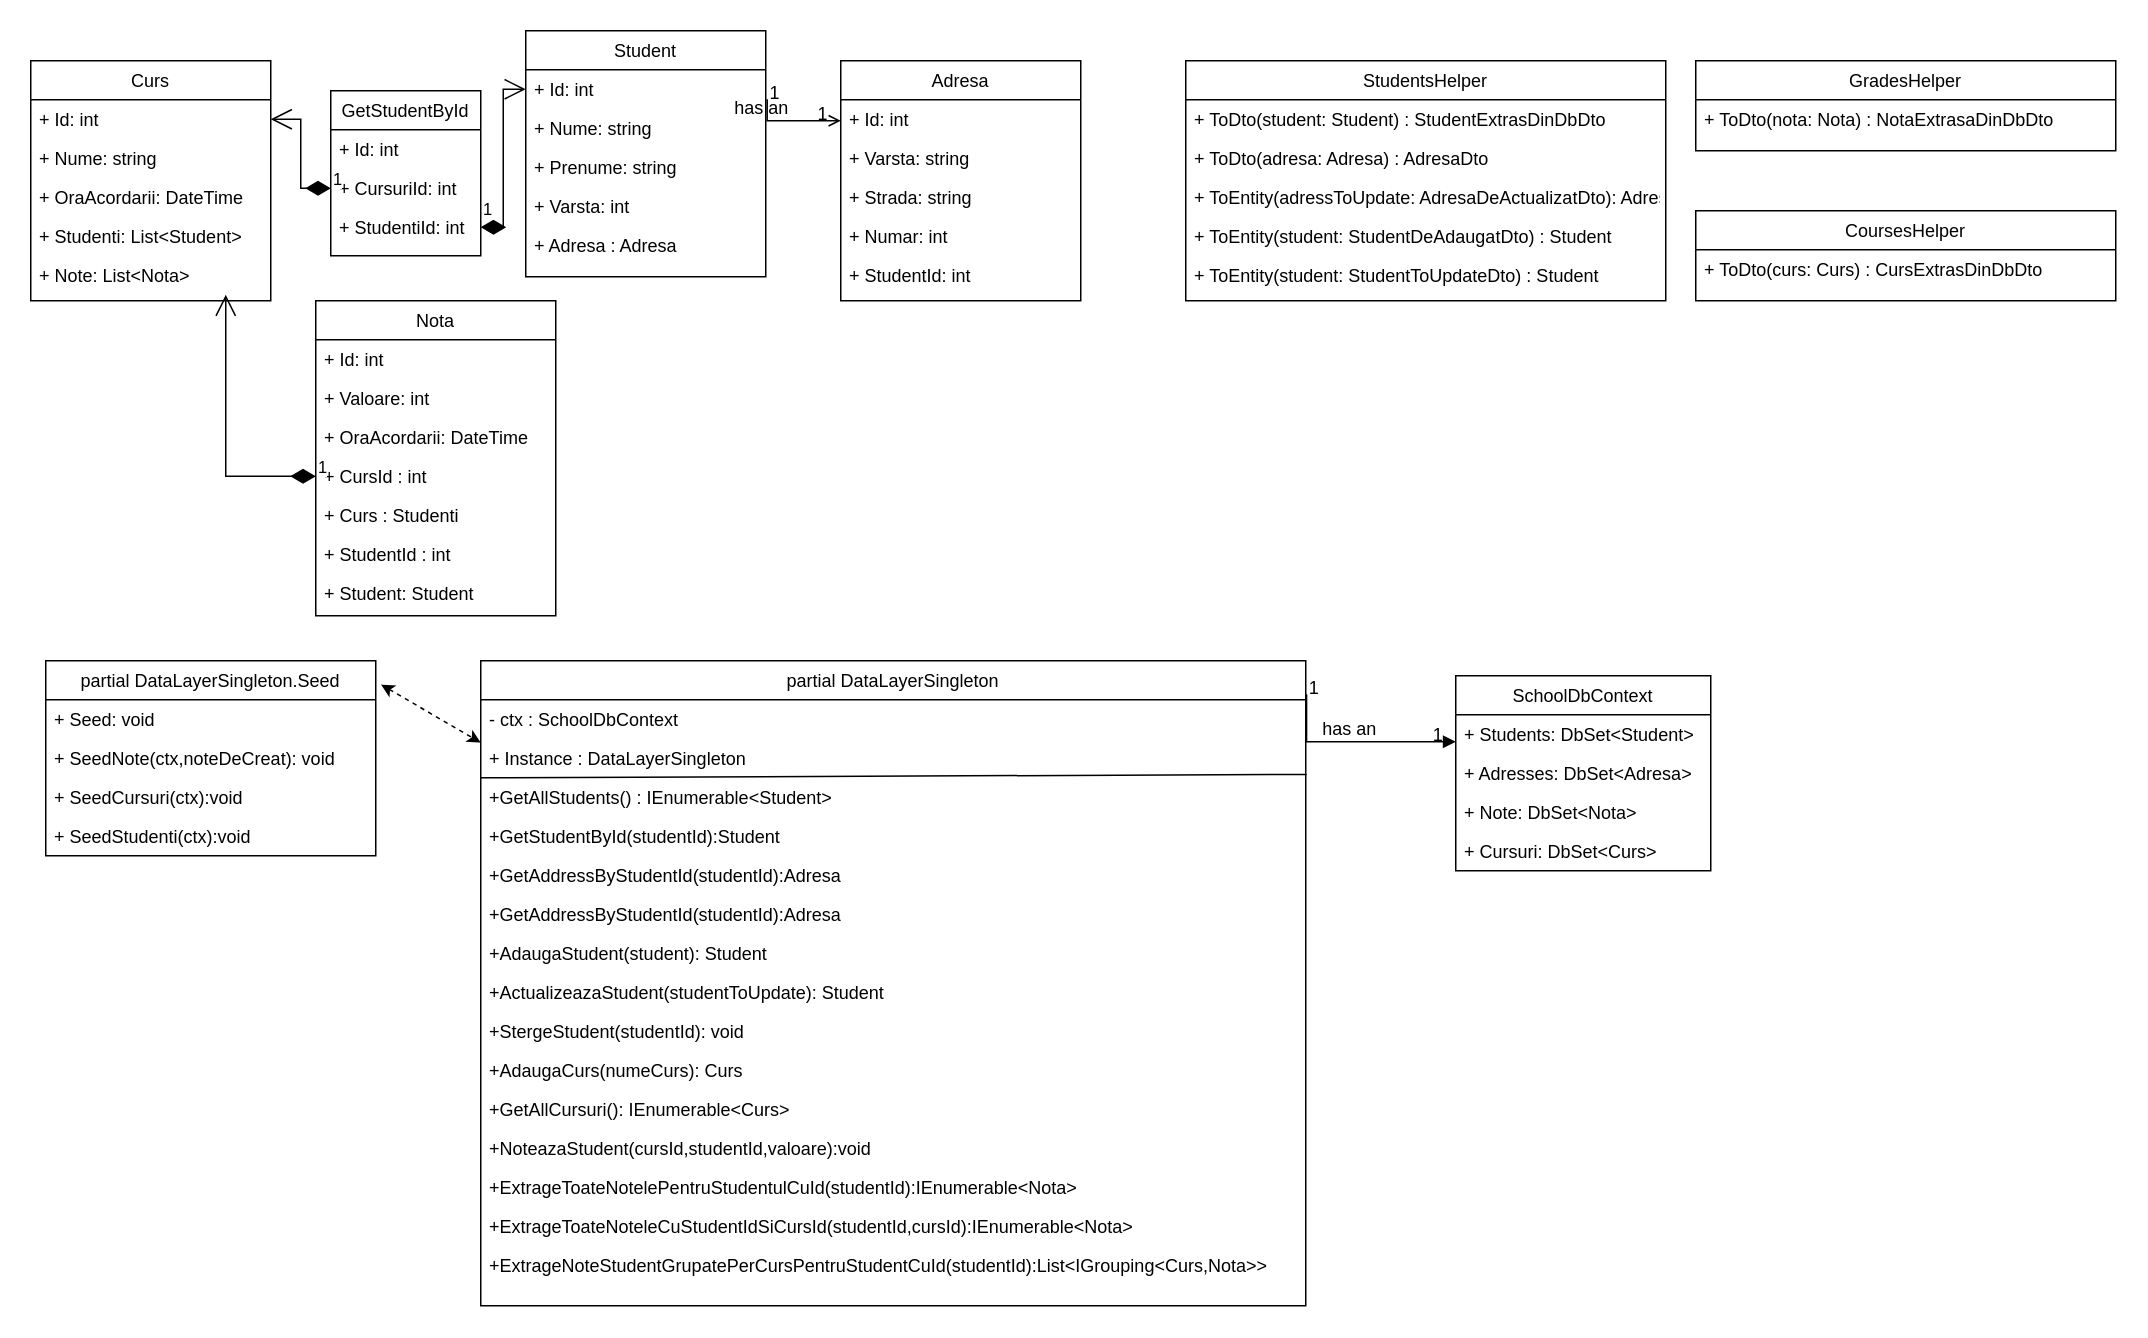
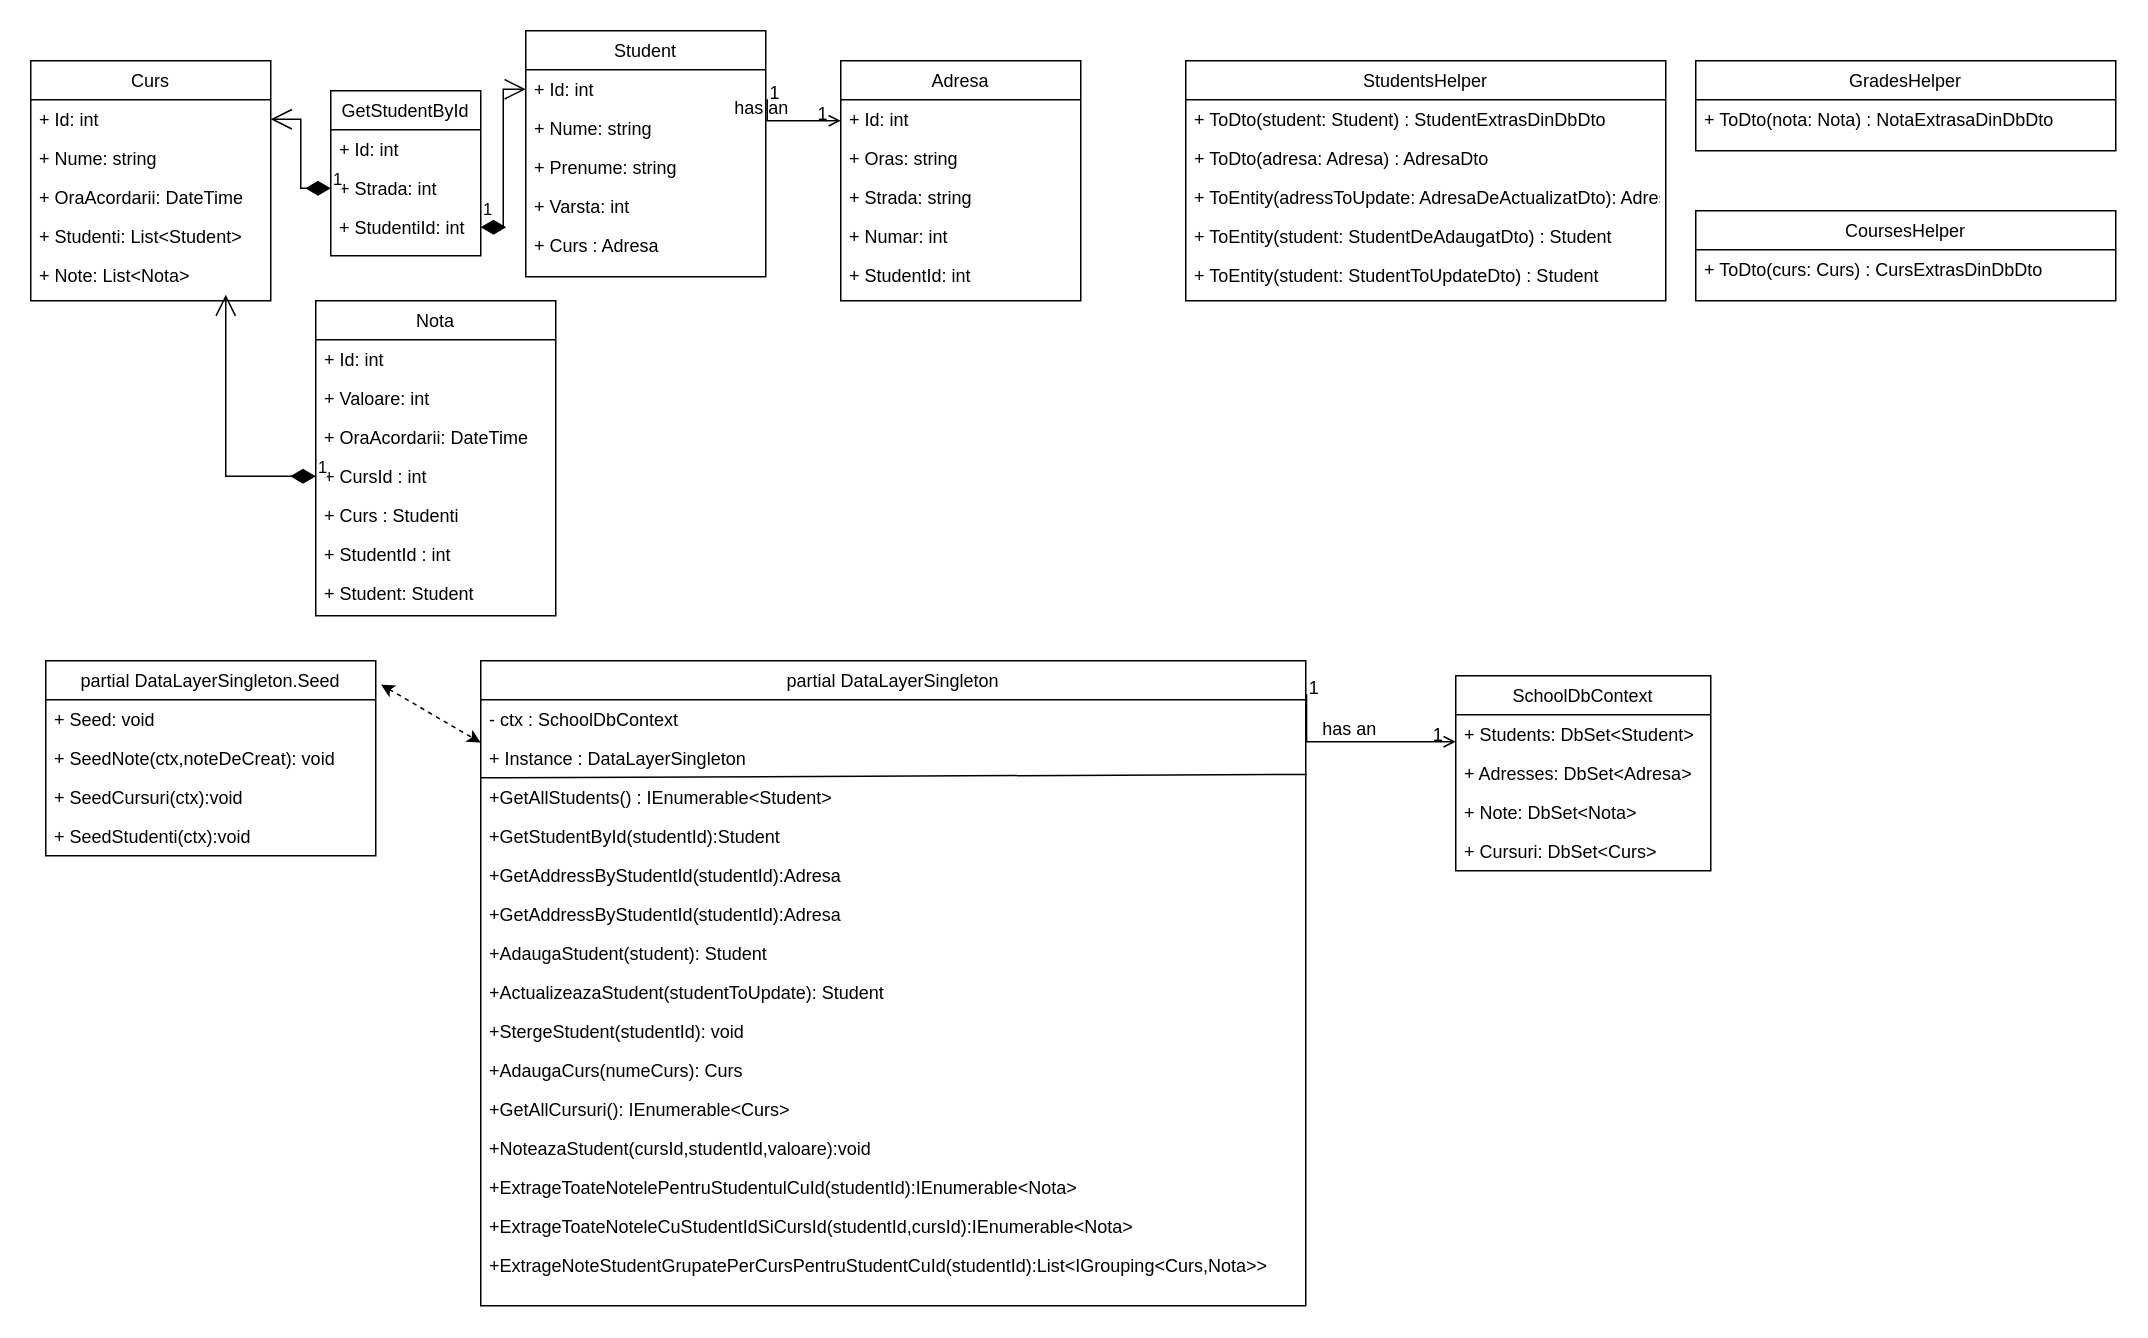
node "+ Varsta: string": label "+ Varsta: string" -> "+ Oras: string"
node "+ CursuriId: int": label "+ CursuriId: int" -> "+ Strada: int"
node "+ Adresa : Adresa": label "+ Adresa : Adresa" -> "+ Curs : Adresa"
edge "partial DataLayerSingleton" -> "SchoolDbContext": arrowhead block -> open
